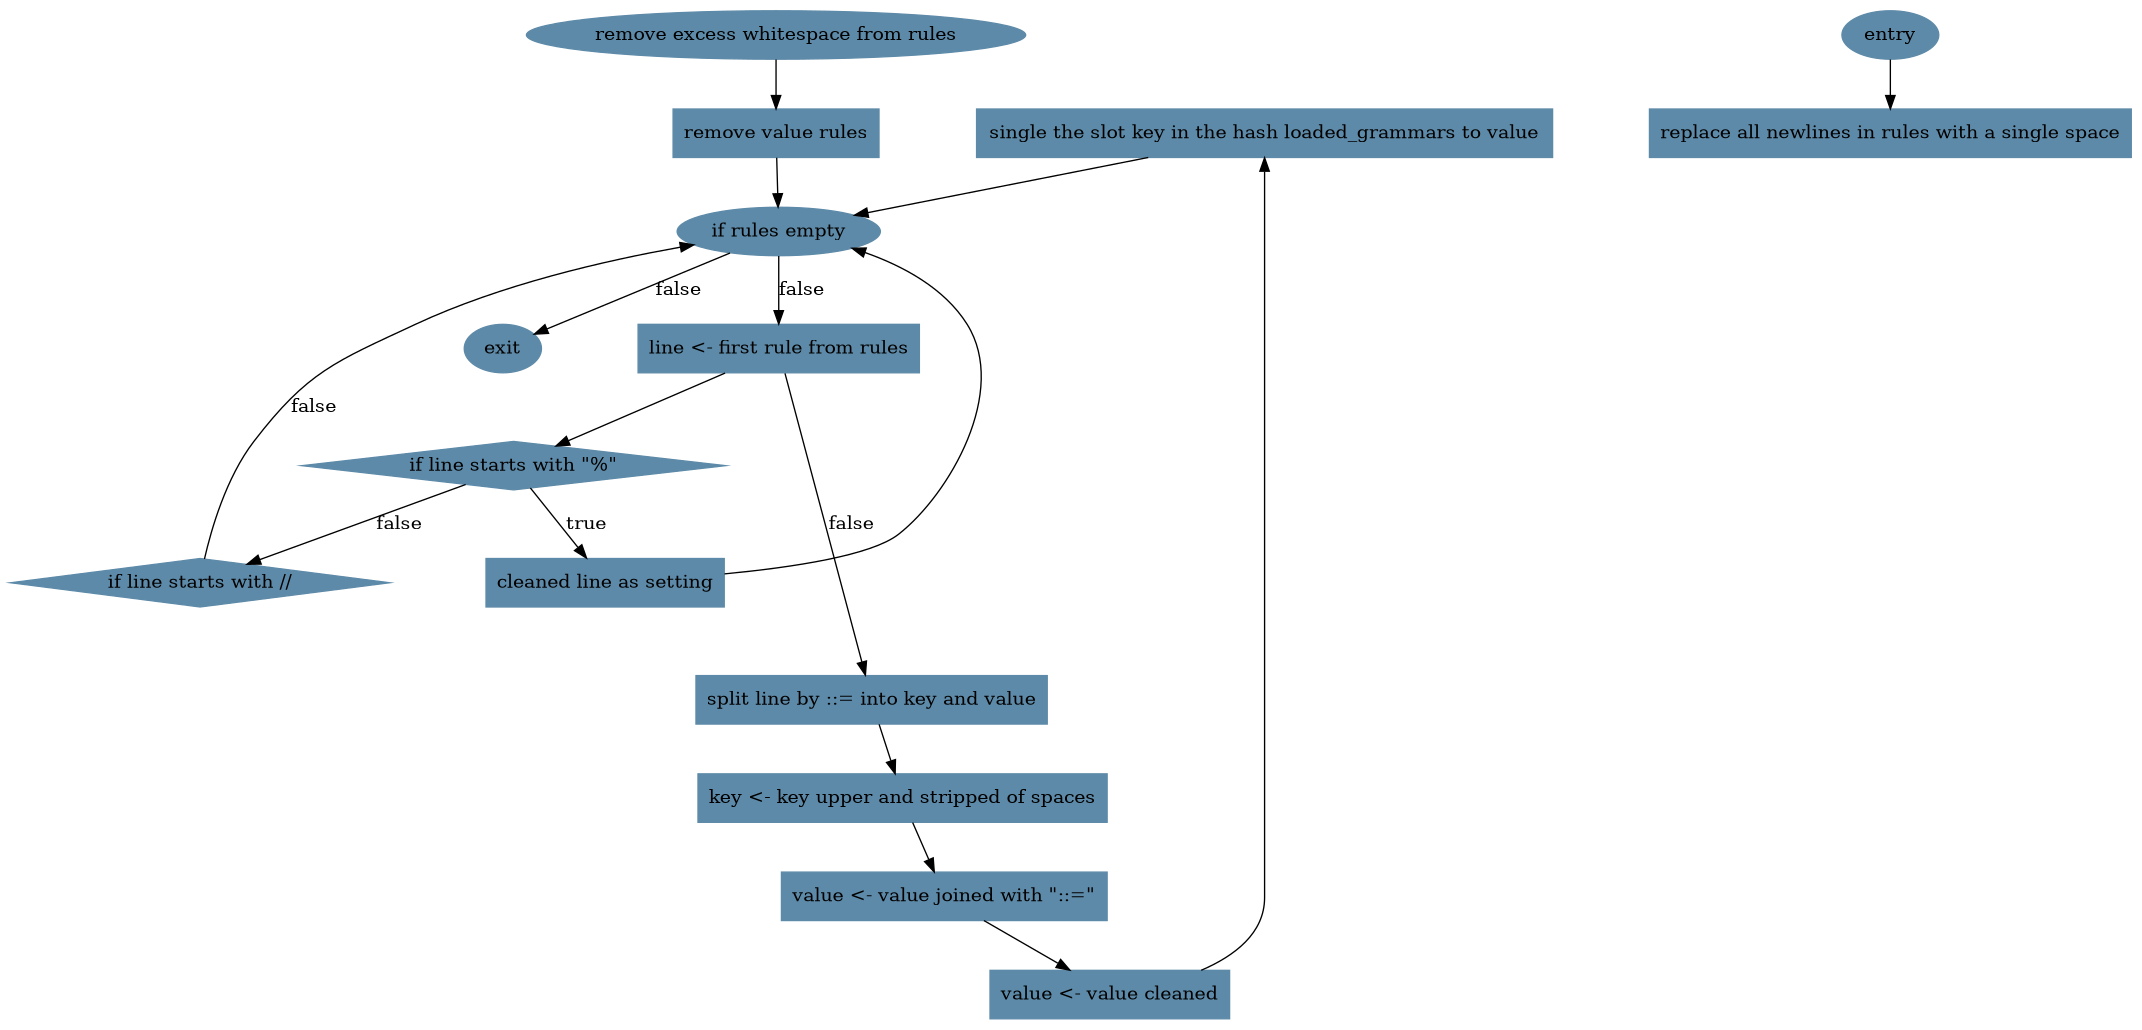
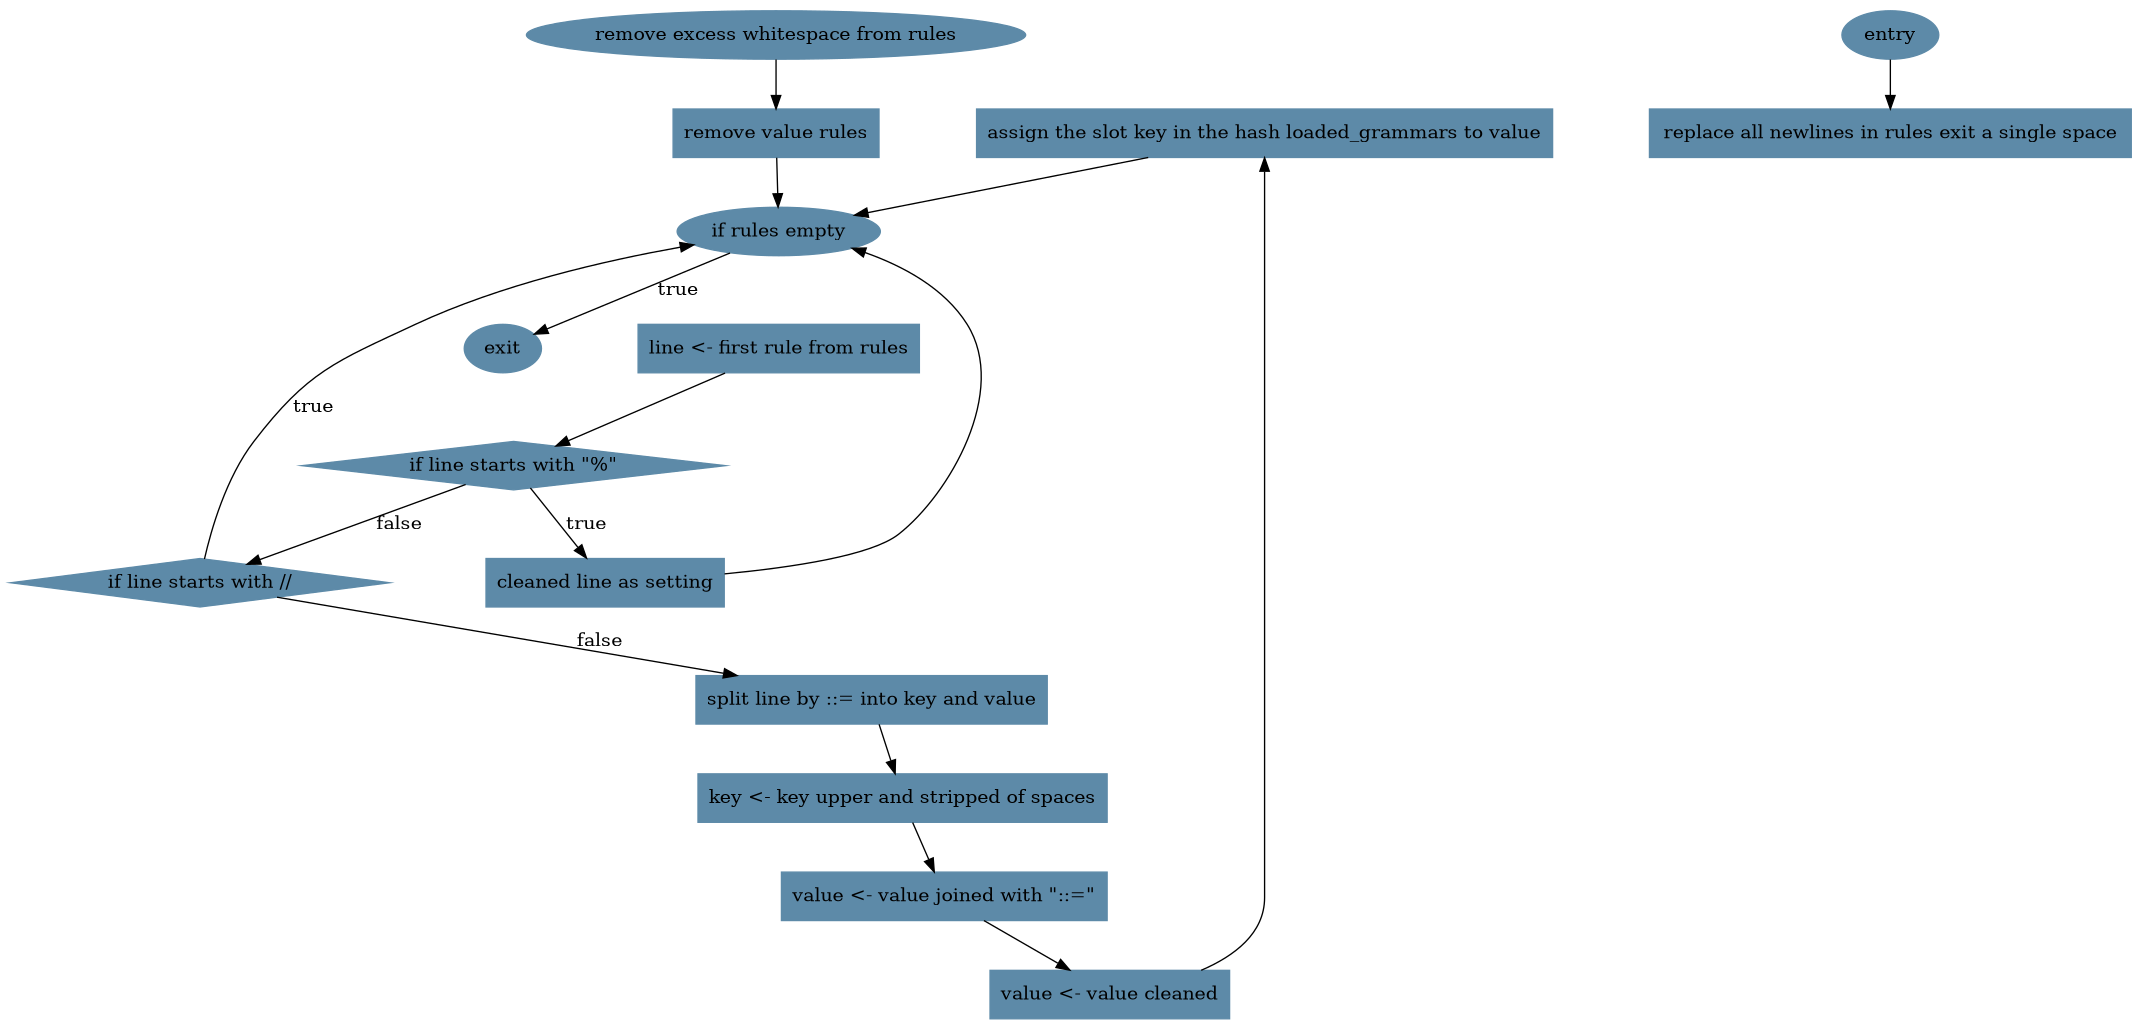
node "single the slot key in the hash loaded_grammars to value": label "single the slot key in the hash loaded_grammars to value" -> "assign the slot key in the hash loaded_grammars to value"
node "replace all newlines in rules with a single space": label "replace all newlines in rules with a single space" -> "replace all newlines in rules exit a single space"
edge "if rules empty" -> "line <- first rule from rules": removed, label "false"
edge "if rules empty" -> "exit": label "false" -> "true"
edge "if line starts with //" -> "if rules empty": label "false" -> "true"
edge "line <- first rule from rules" -> "split line by ::= into key and value": now "if line starts with //" -> "split line by ::= into key and value"
